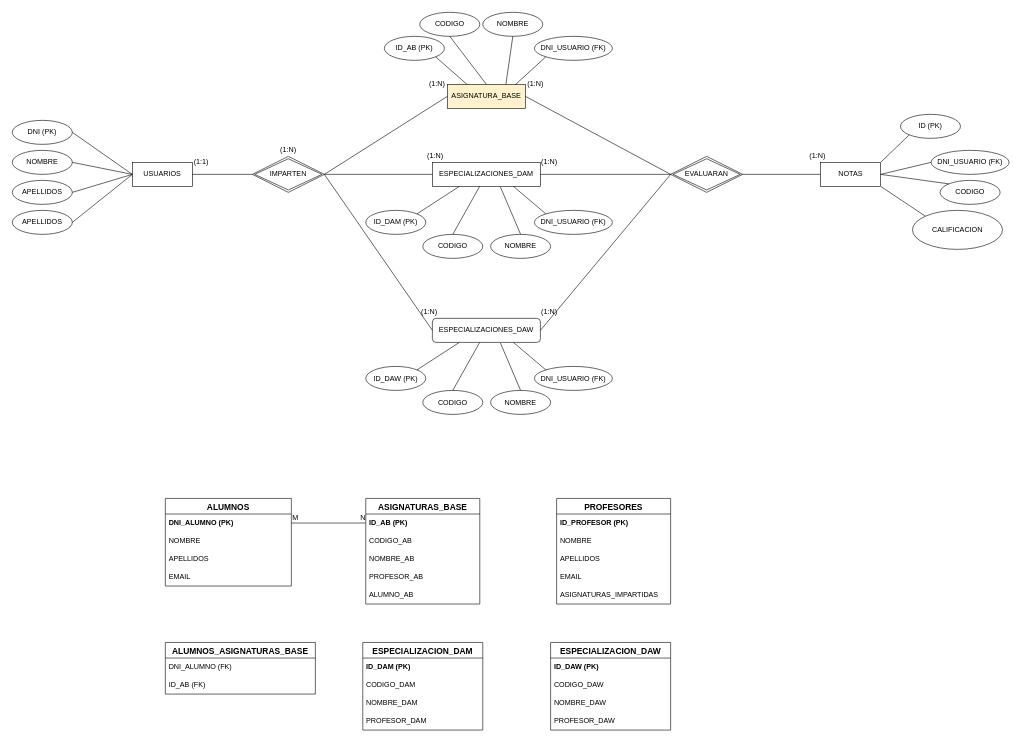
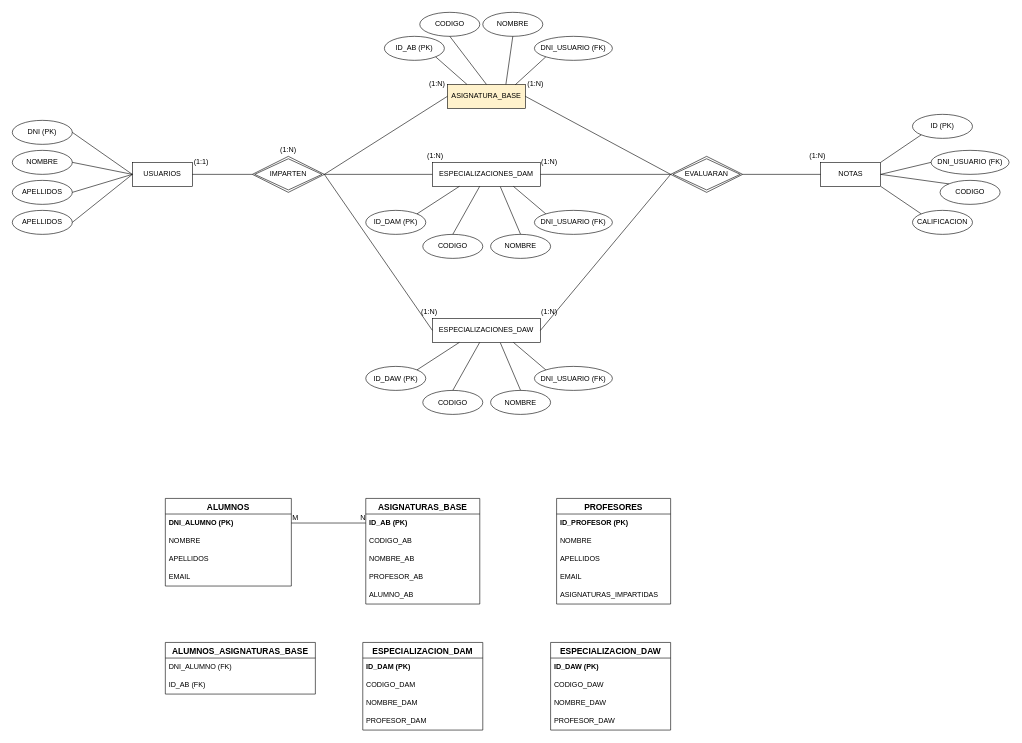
node "ID (PK)": moved (930, 126) -> (942, 126)
node "CALIFICACION": size 90x39 -> 60x24
node "ESPECIALIZACIONES_DAW": shape rounded rectangle -> rectangle
